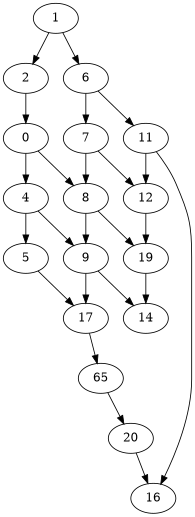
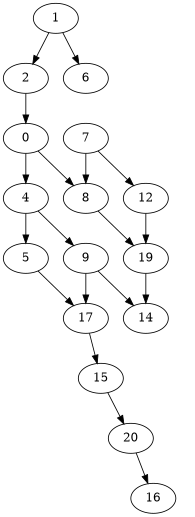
edge "6" -> "7": removed
node "11": removed
edge "8" -> "9": removed
node "65": label "65" -> "15"
